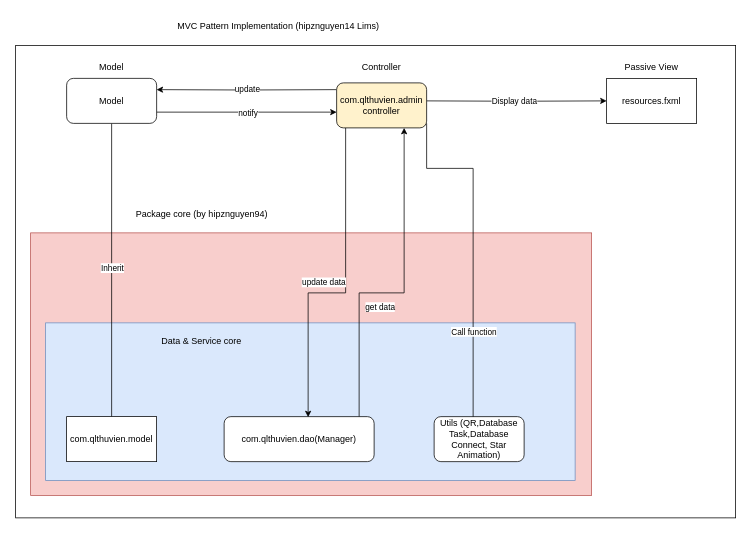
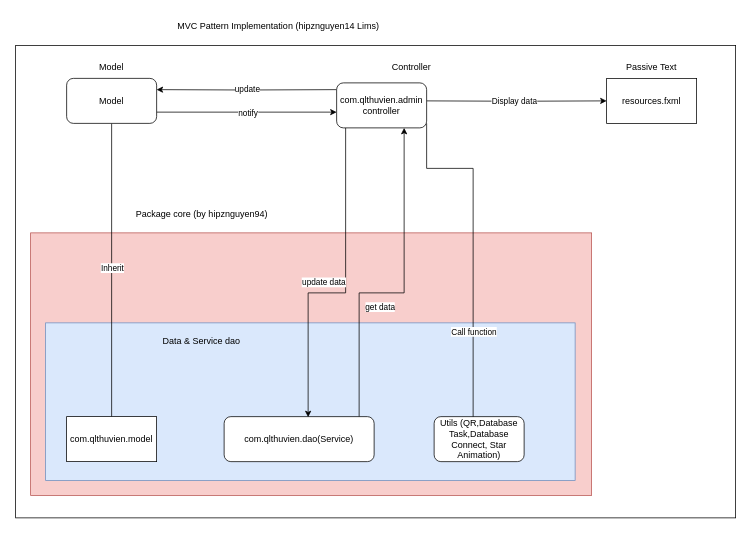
node "Controller": moved (381, 67) -> (411, 67)
node "Passive View": label "Passive View" -> "Passive Text"
node "com.qlthuvien.admin controller": fillcolor #fff2cc -> #ffffff
node "Data & Service core": label "Data & Service core" -> "Data & Service dao"
node "com.qlthuvien.dao(Manager)": label "com.qlthuvien.dao(Manager)" -> "com.qlthuvien.dao(Service)"
